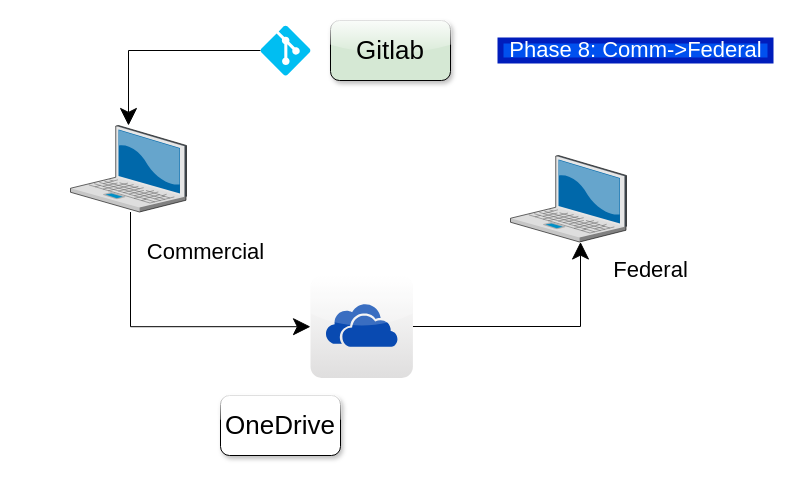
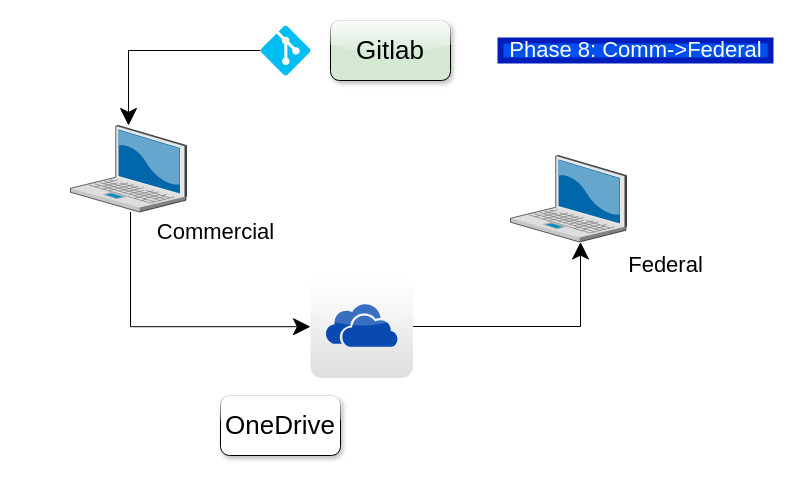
node "Commercial": moved (206, 252) -> (216, 232)
node "Federal": moved (651, 271) -> (666, 266)
